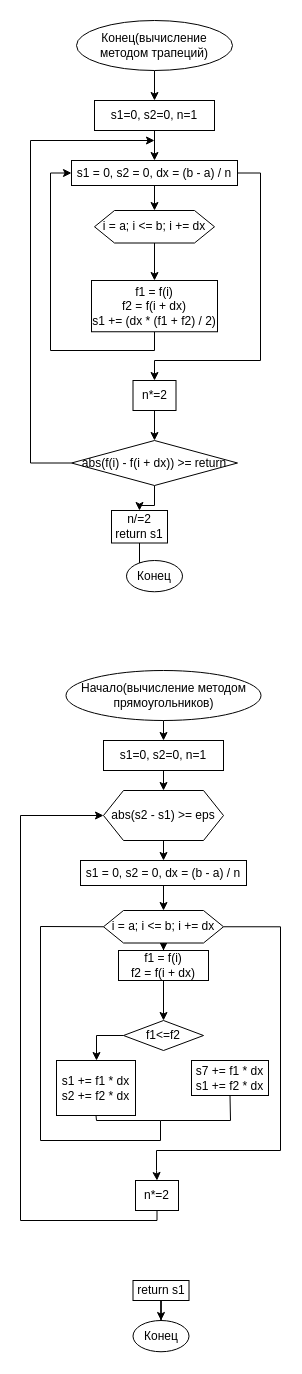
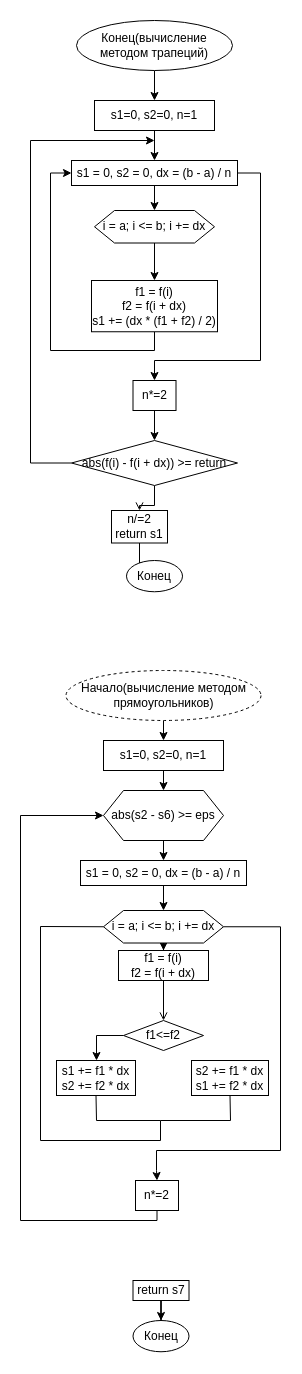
edge "abs(f(i) - f(i + dx)) >= return" -> "n/=2 return s1": arrowhead classic -> open
node "Начало(вычисление методом прямоугольников)": style solid -> dashed
node "abs(s2 - s1) >= eps": label "abs(s2 - s1) >= eps" -> "abs(s2 - s6) >= eps"
edge "f1 = f(i) f2 = f(i + dx)" -> "f1<=f2": arrowhead classic -> open
node "s7 += f1 * dx s1 += f2 * dx": label "s7 += f1 * dx s1 += f2 * dx" -> "s2 += f1 * dx s1 += f2 * dx"
node "s1 += f1 * dx s2 += f2 * dx": size 79x55 -> 79x35
node "return s1": label "return s1" -> "return s7"
